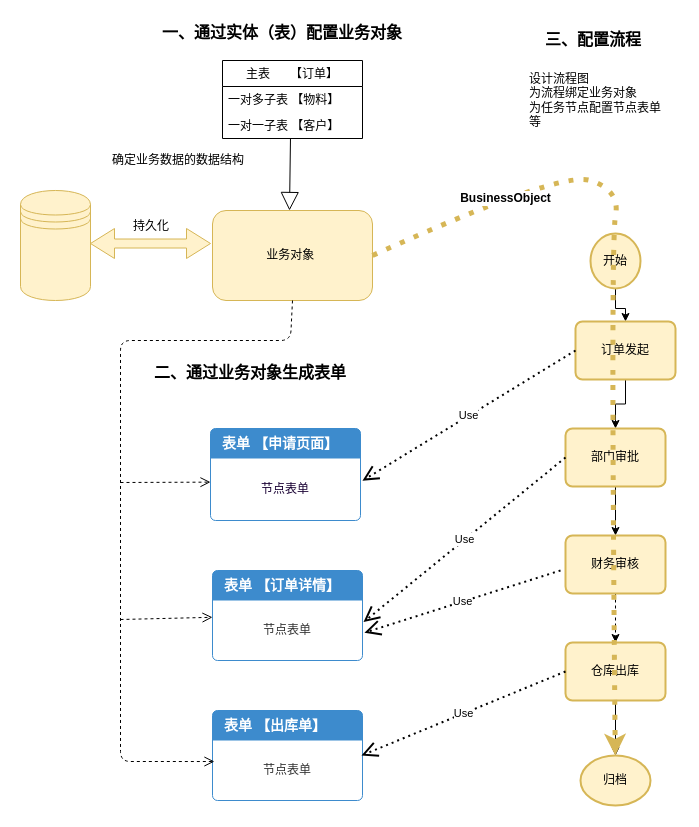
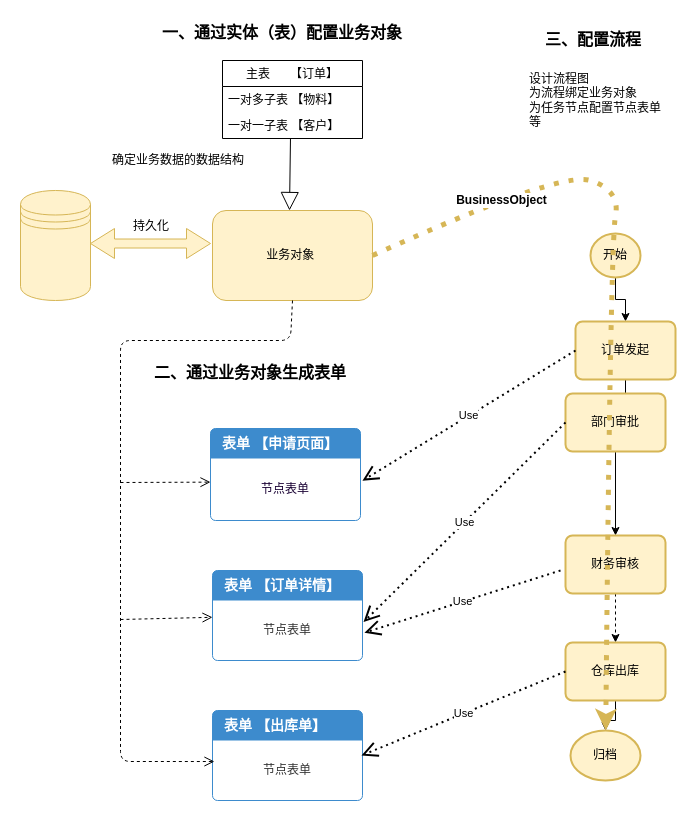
node "开始": size 50x55 -> 50x44
node "部门审批": moved (616, 458) -> (616, 423)
node "归档": moved (616, 781) -> (606, 756)
